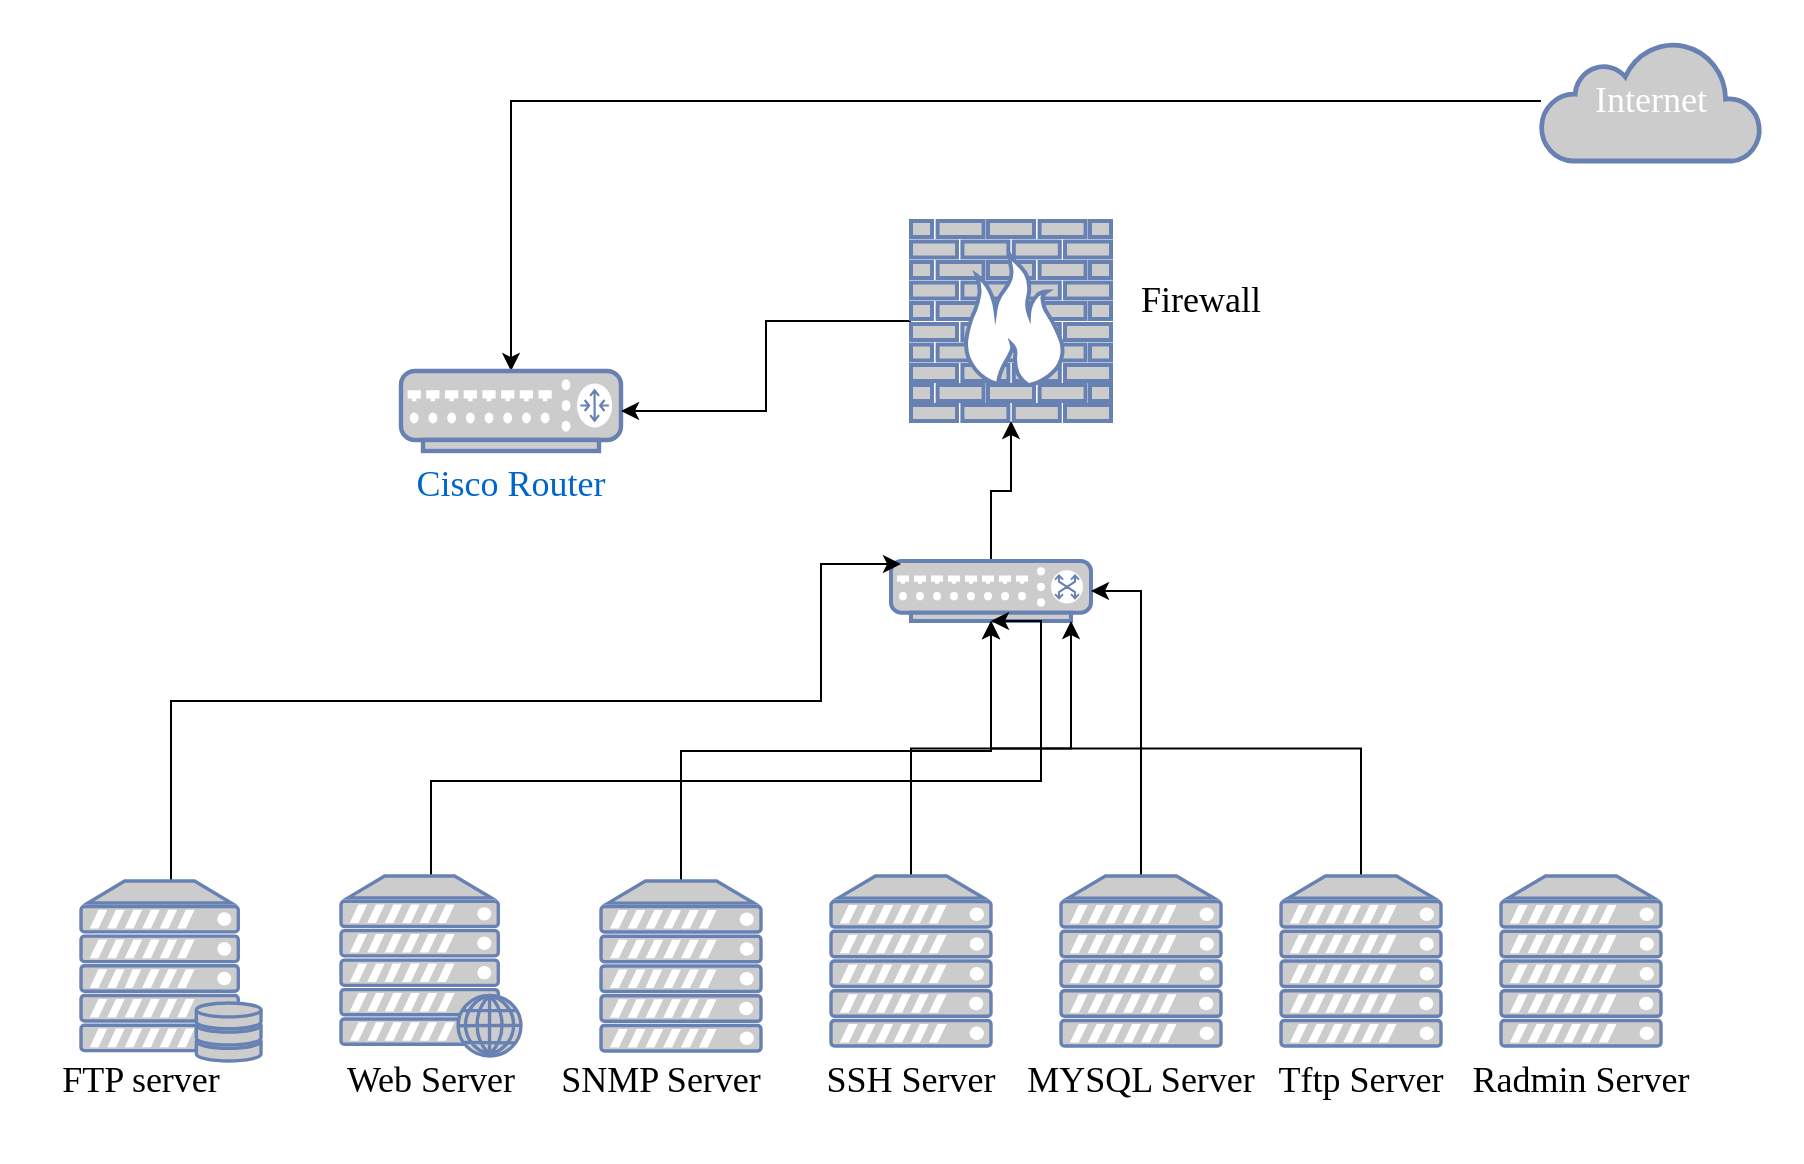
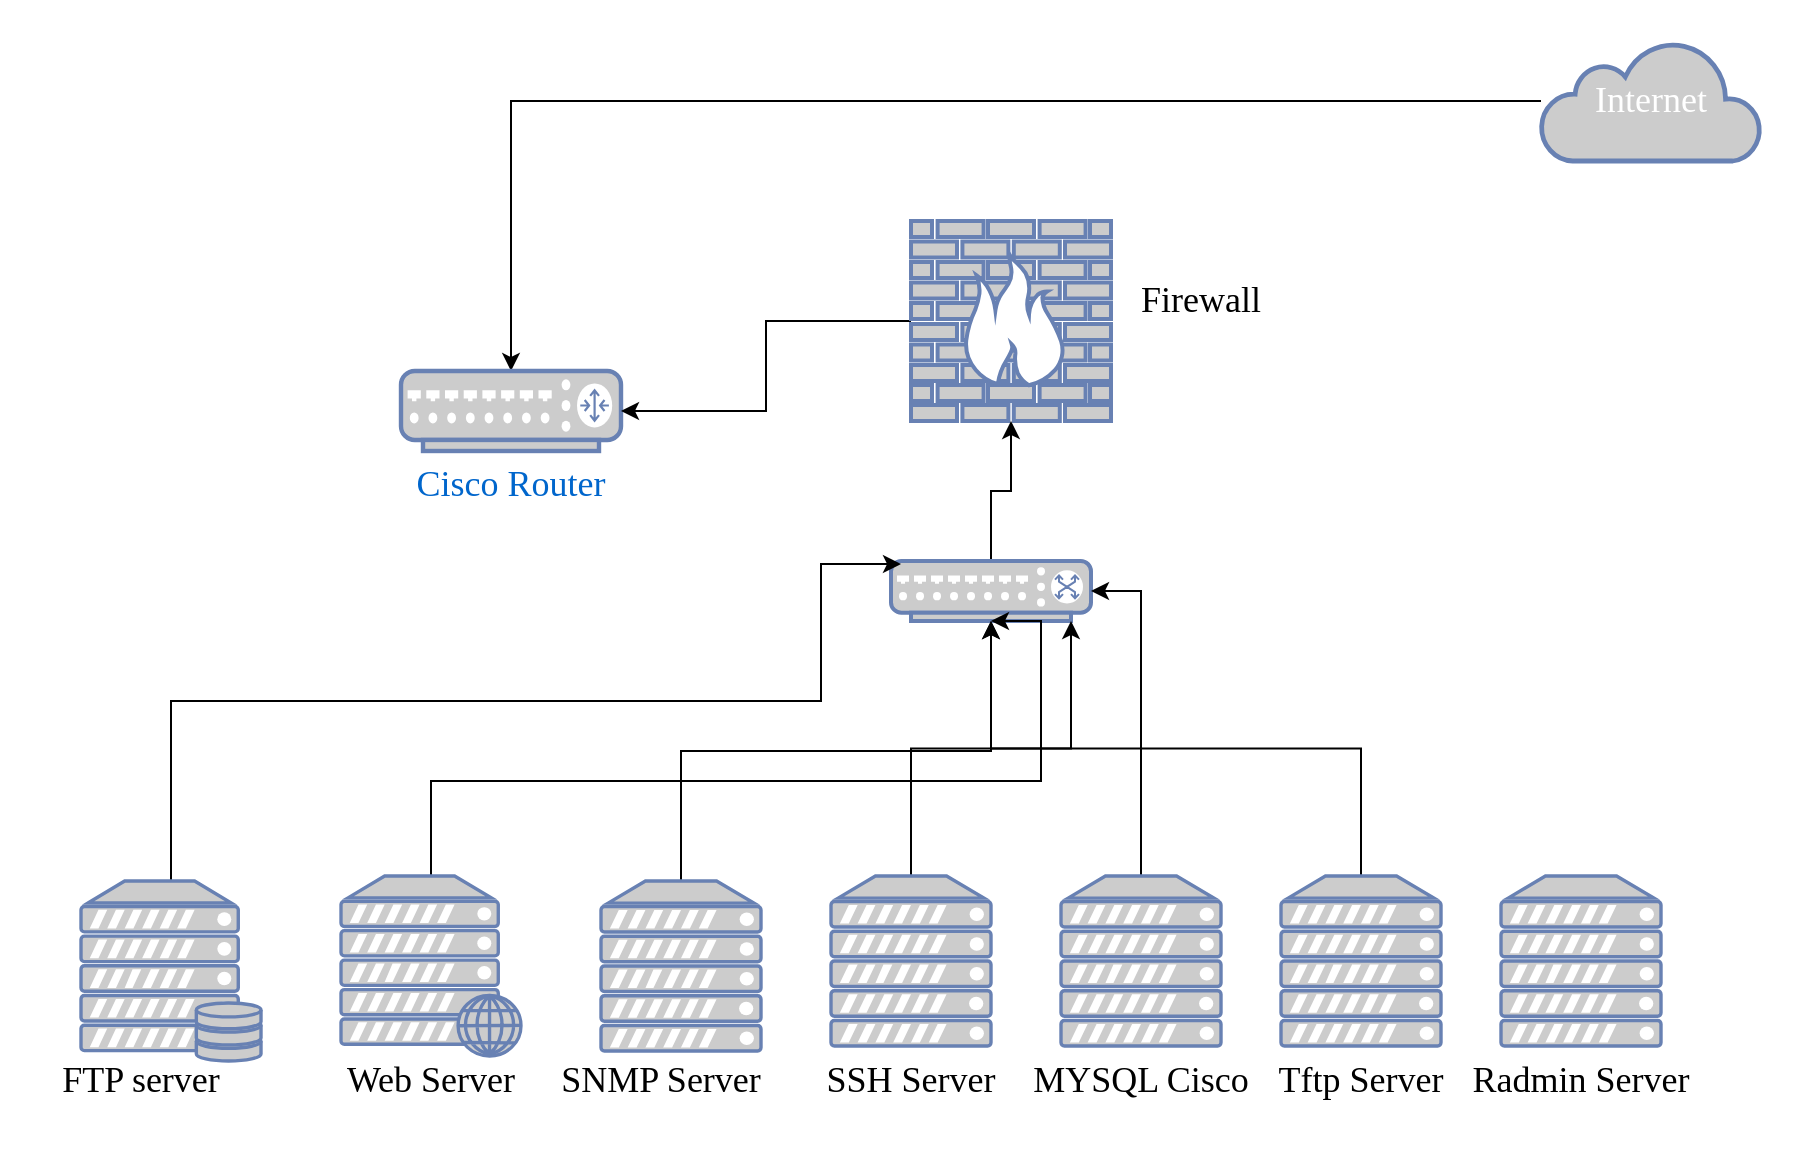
node "MYSQL Server": label "MYSQL Server" -> "MYSQL Cisco"
